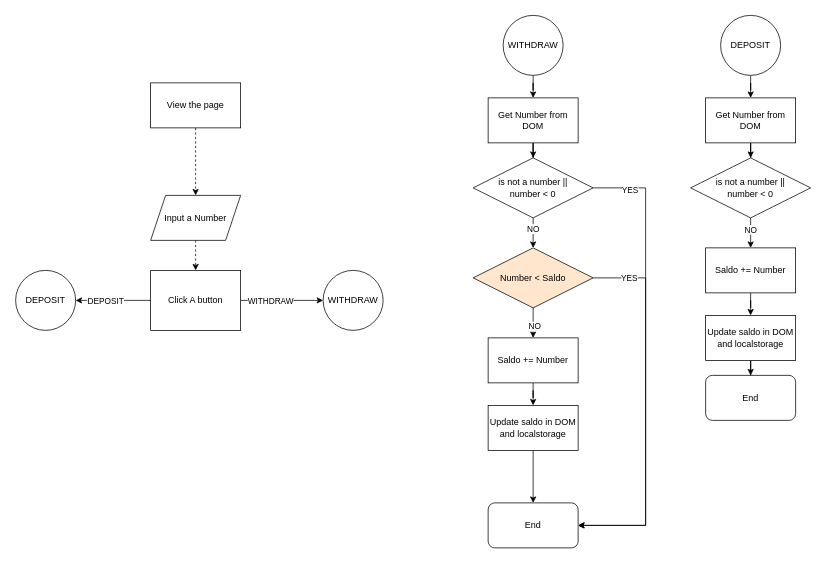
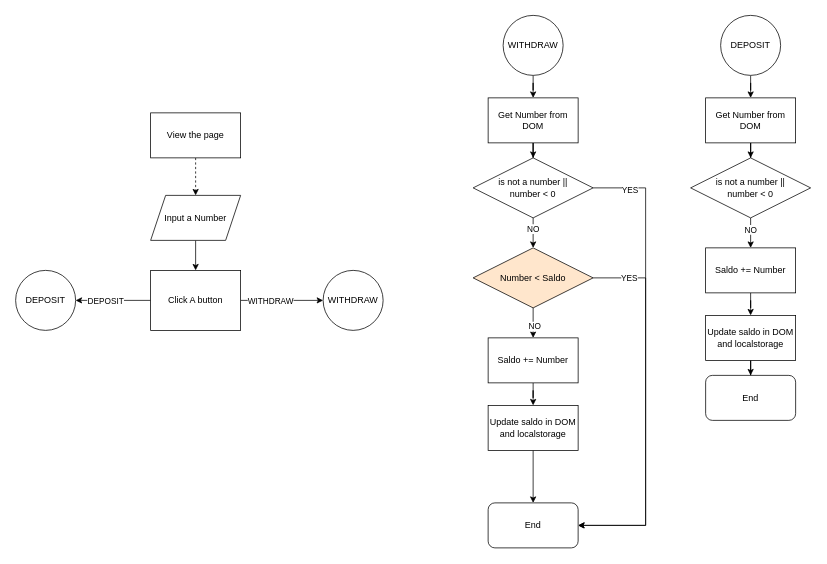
node "View the page": moved (195, 105) -> (195, 135)
edge "Input a Number" -> "Click A button": style dashed -> solid
